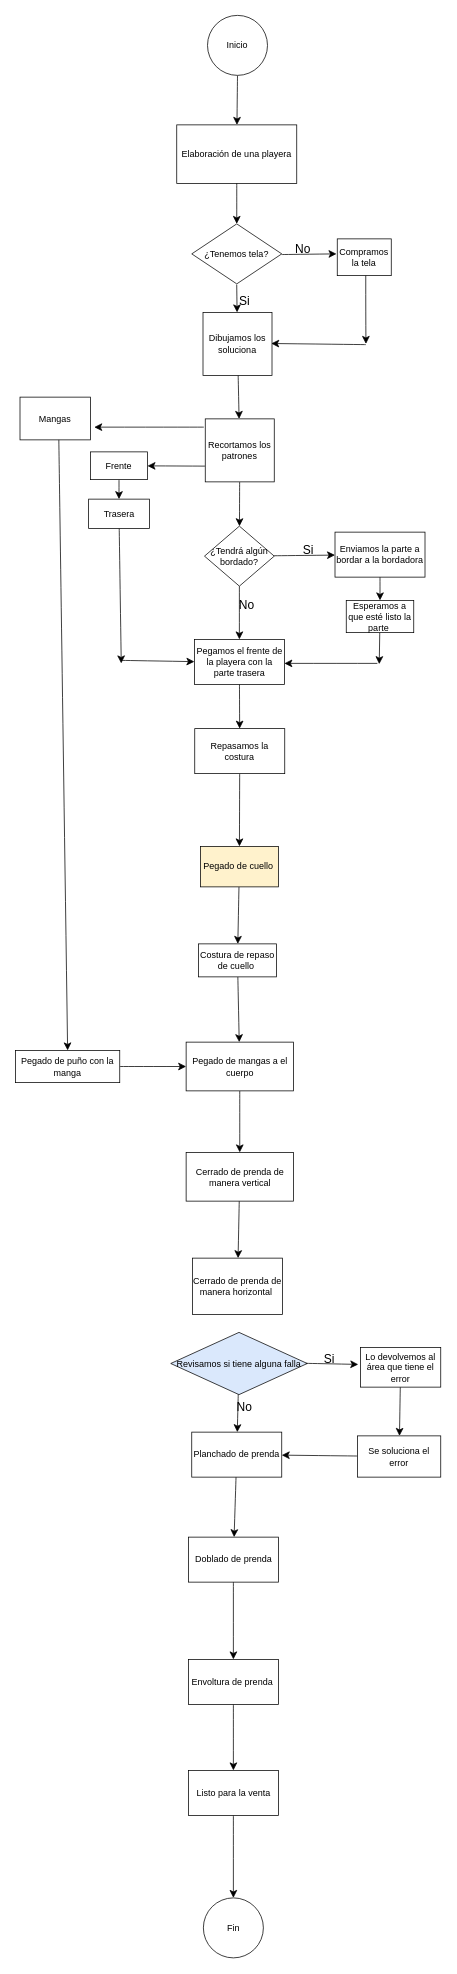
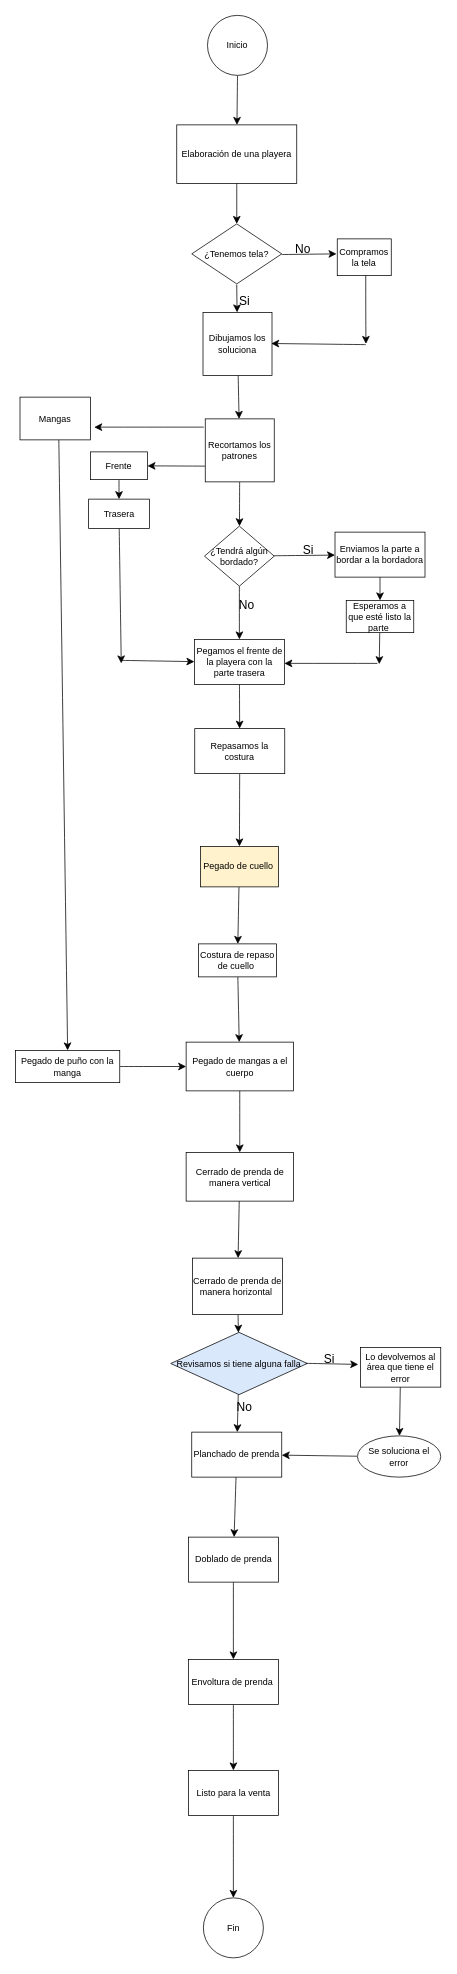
edge "Cerrado de prenda de manera horizontal" -> "Revisamos si tiene alguna falla": added
node "Se soluciona el error": shape rectangle -> ellipse
